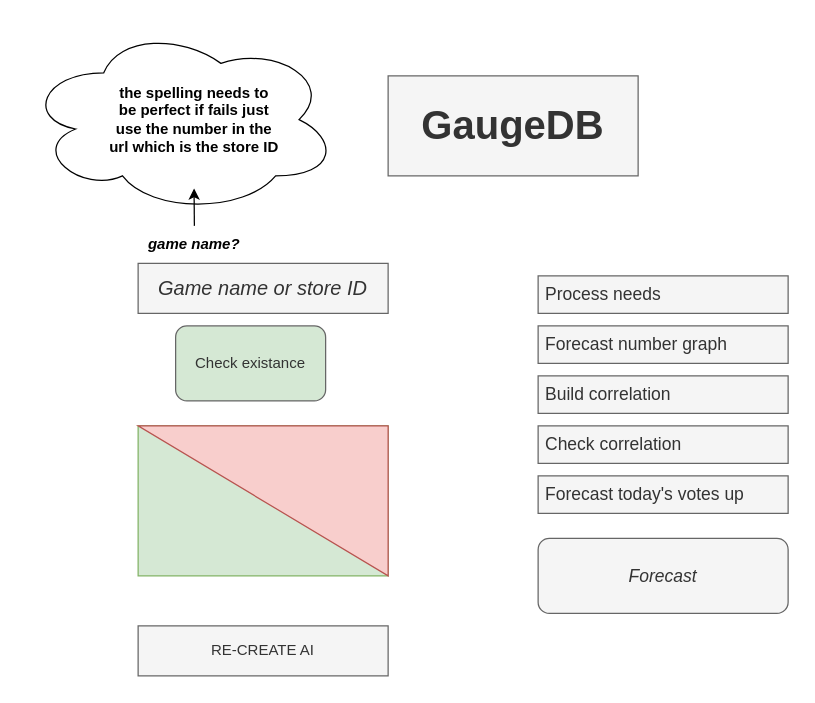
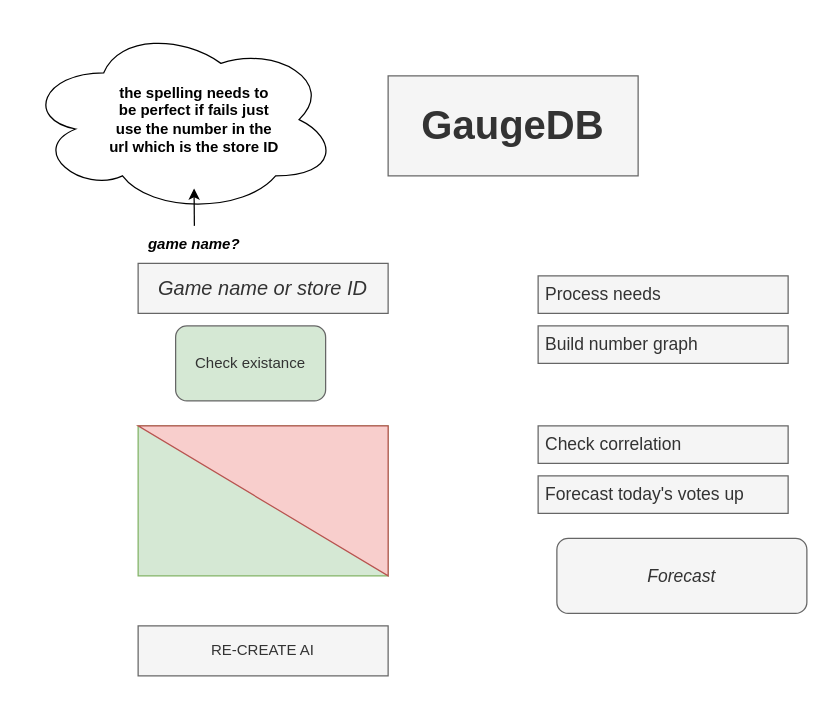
node "Forecast number graph": label "Forecast number graph" -> "Build number graph"
node "Build correlation": removed
node "Forecast": moved (663, 576) -> (682, 576)
